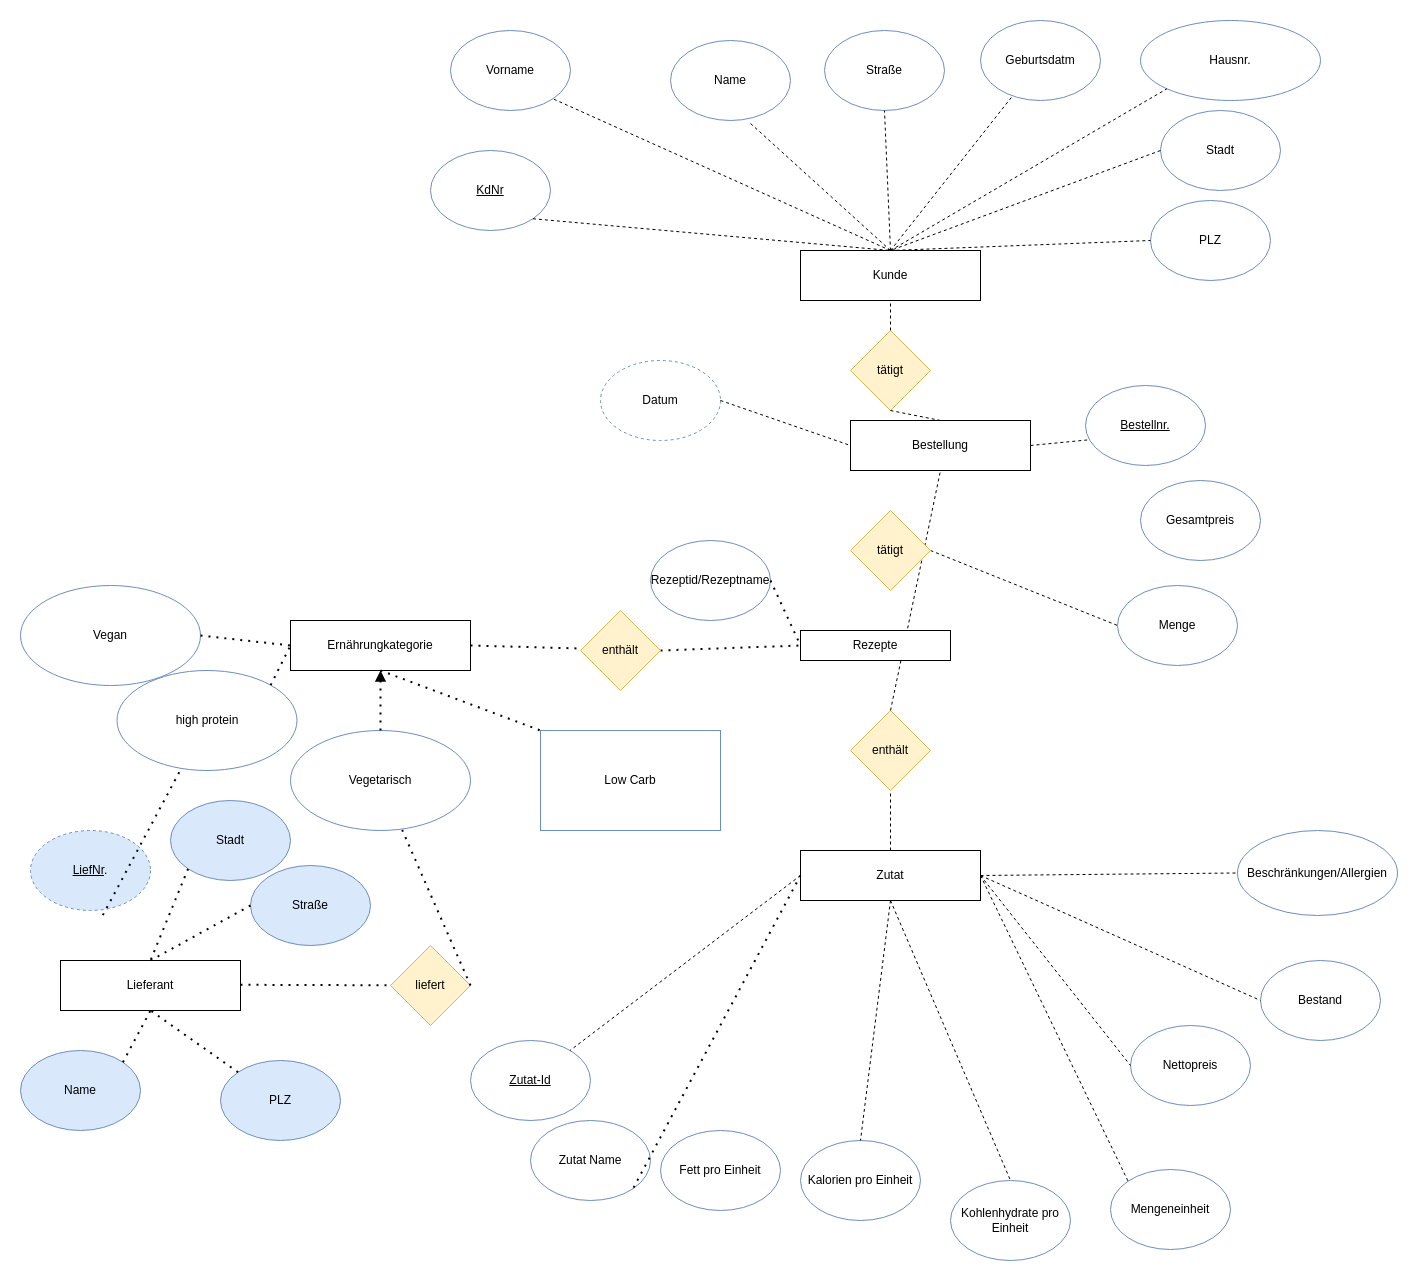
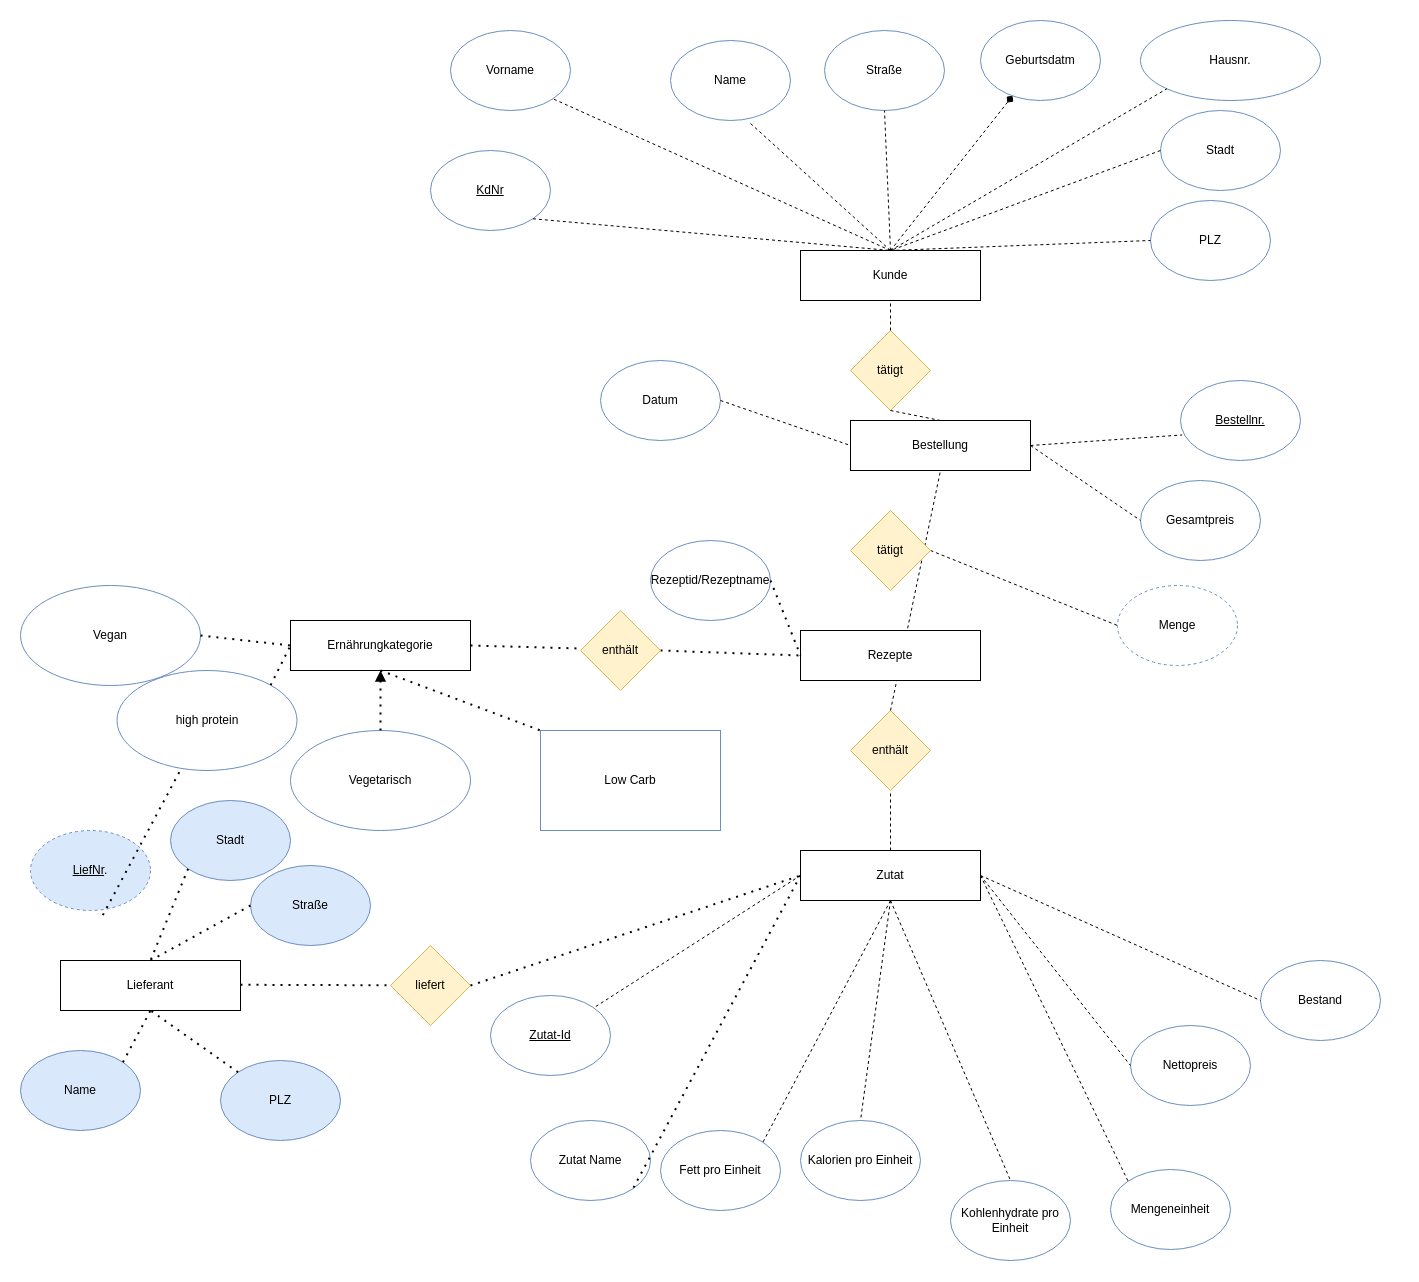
edge "Geburtsdatm" -- "Kunde": arrowhead none -> diamond
node "Datum": style dashed -> solid
node "Bestellnr.": moved (1146, 426) -> (1241, 421)
edge "Bestellung" -- "Gesamtpreis": added
node "Menge": style solid -> dashed
node "Rezepte": size 150x30 -> 180x50
node "Beschränkungen/Allergien": removed
edge "Beschränkungen/Allergien" -- "Zutat": removed
edge "Vegetarisch" -- "liefert": now "Zutat" -- "liefert"
edge "Zutat" -- "Fett pro Einheit": added
node "Zutat-Id": moved (531, 1081) -> (551, 1036)
node "Kalorien pro Einheit": moved (861, 1181) -> (861, 1161)
